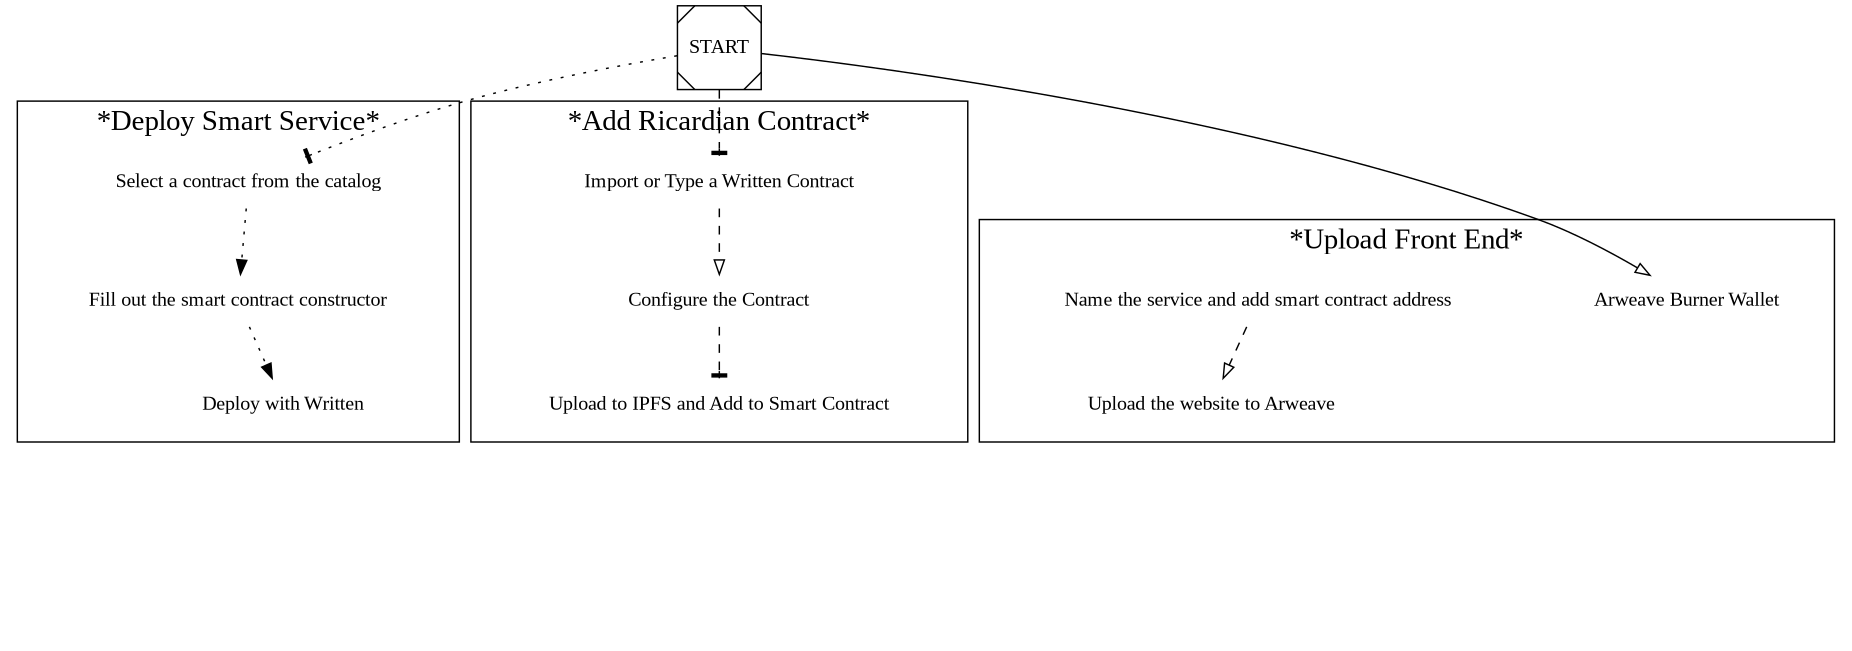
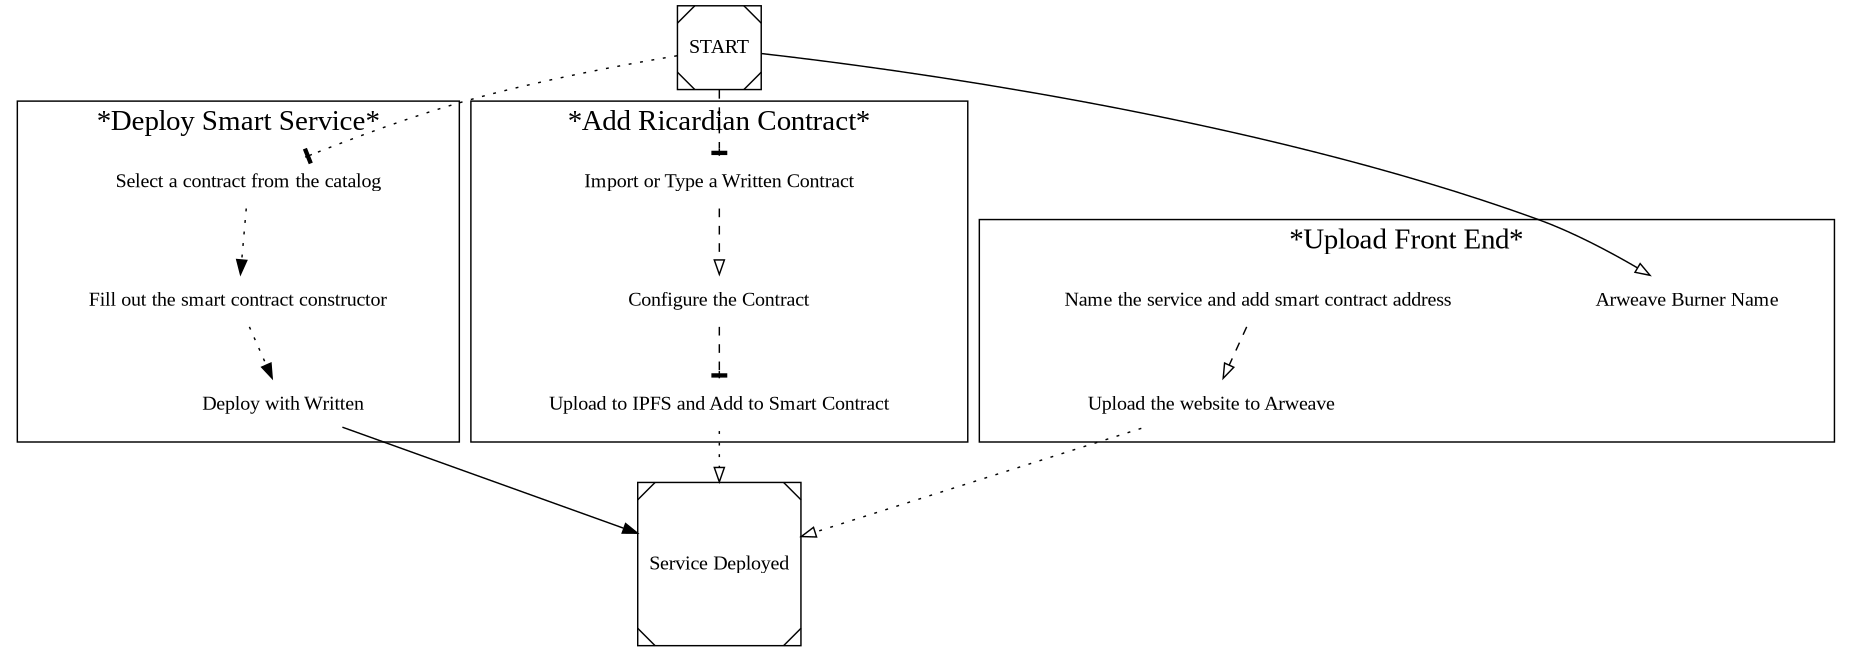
node "Arweave Burner Wallet": label "Arweave Burner Wallet" -> "Arweave Burner Name"
node "Service Deployed": added
